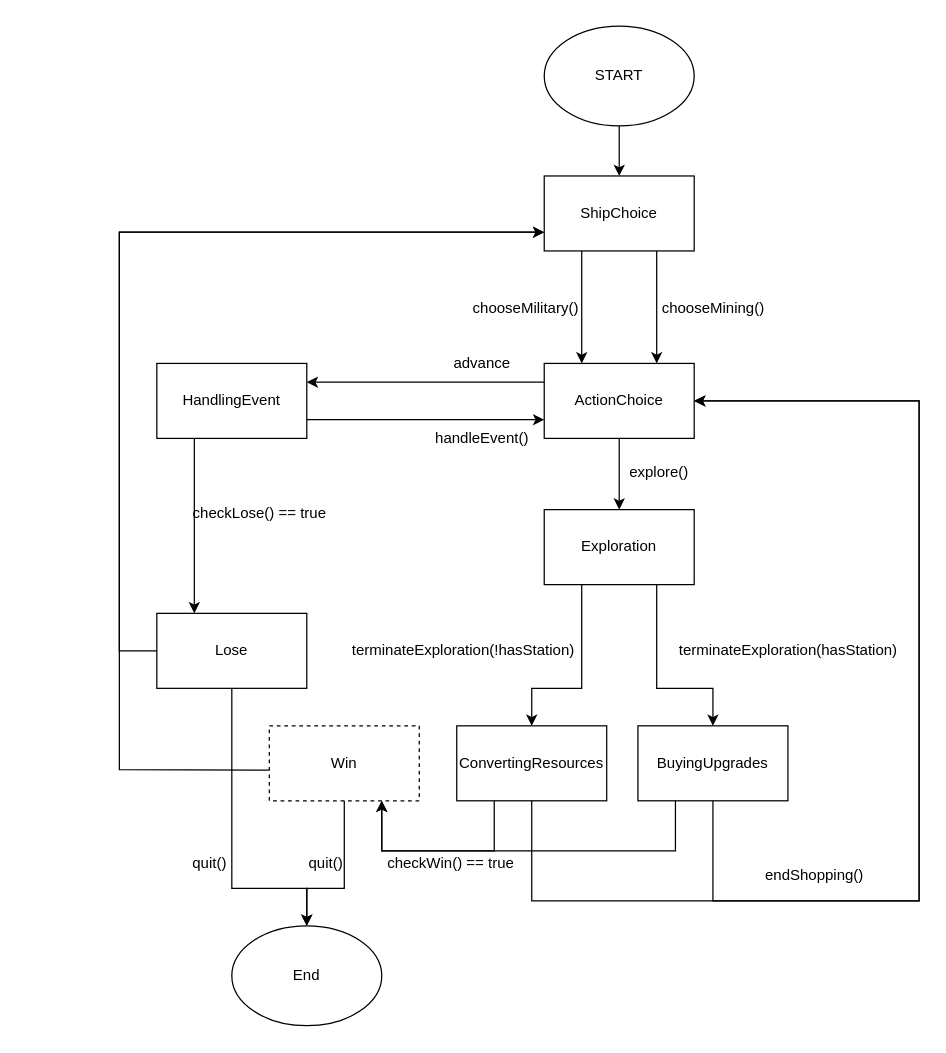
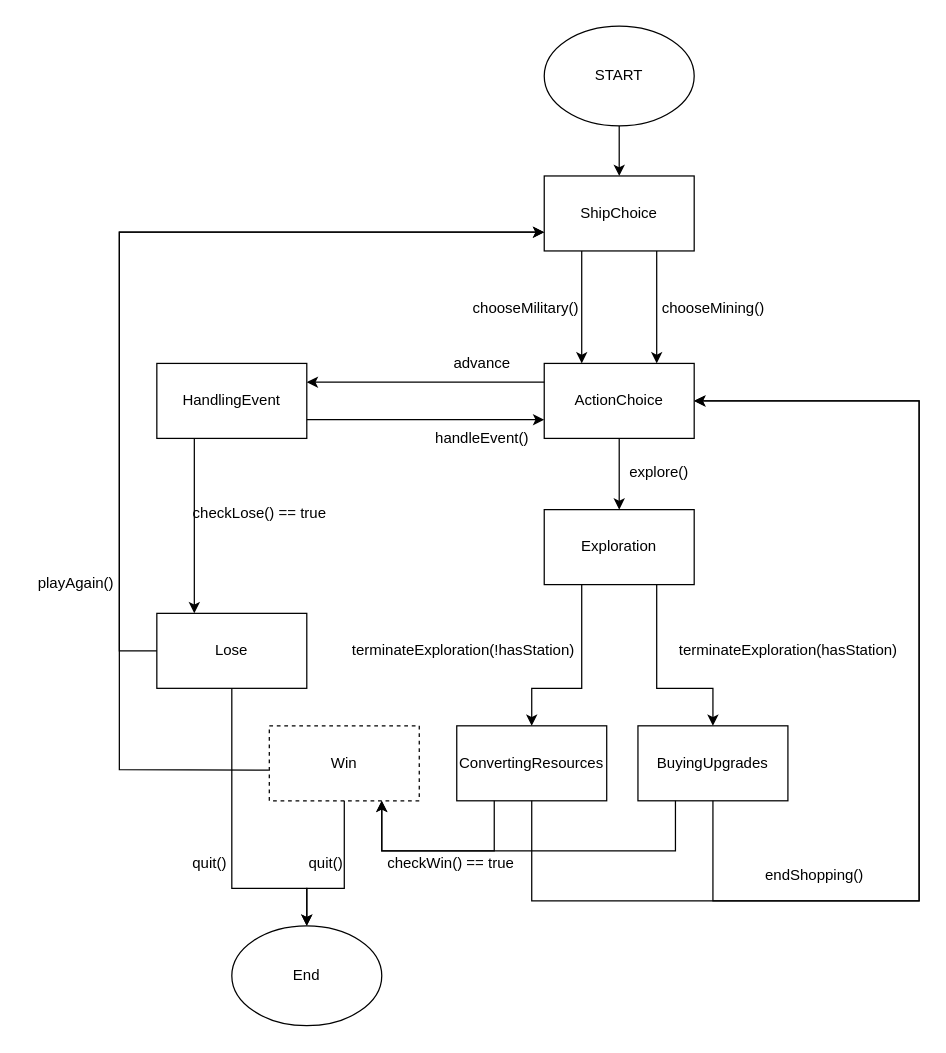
node "playAgain()": added
